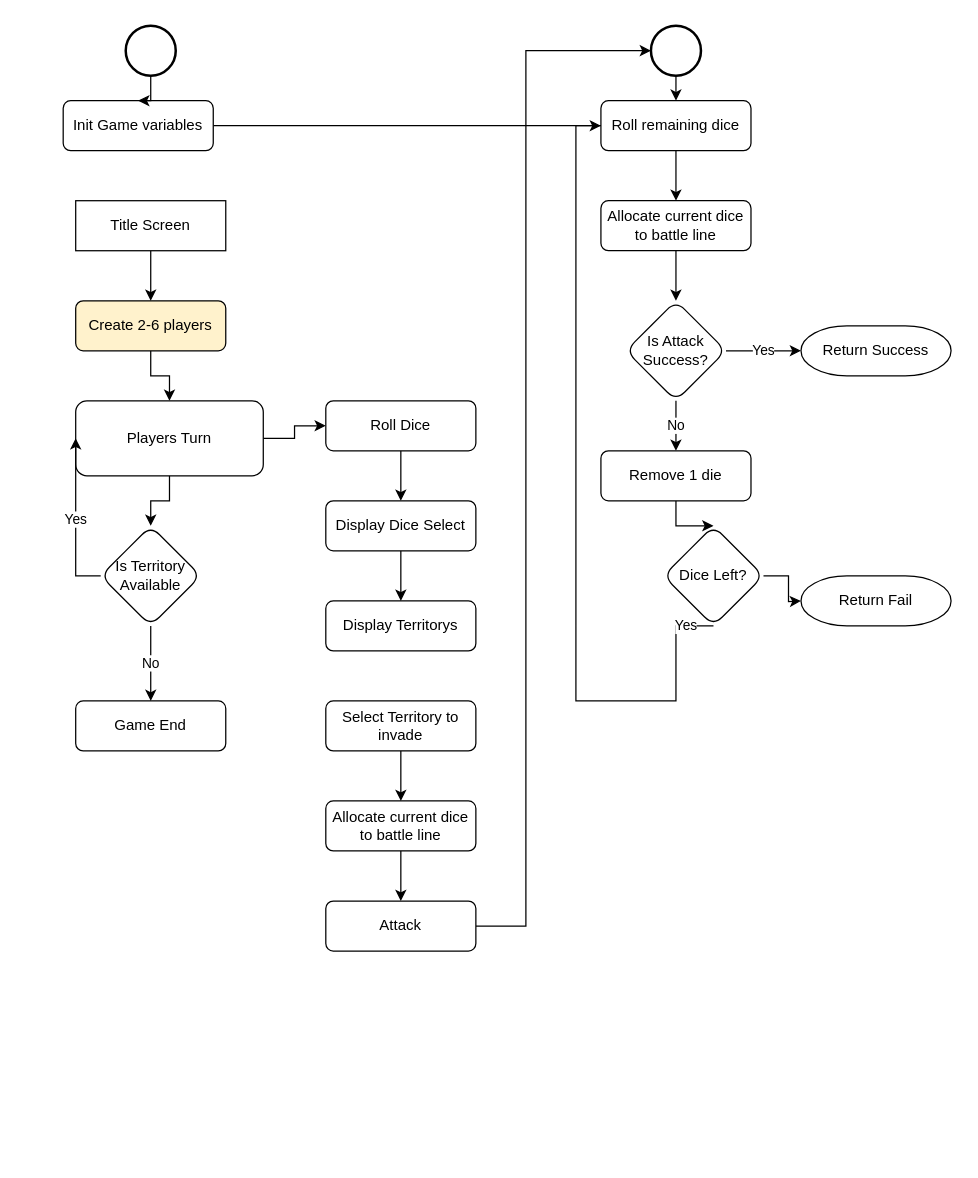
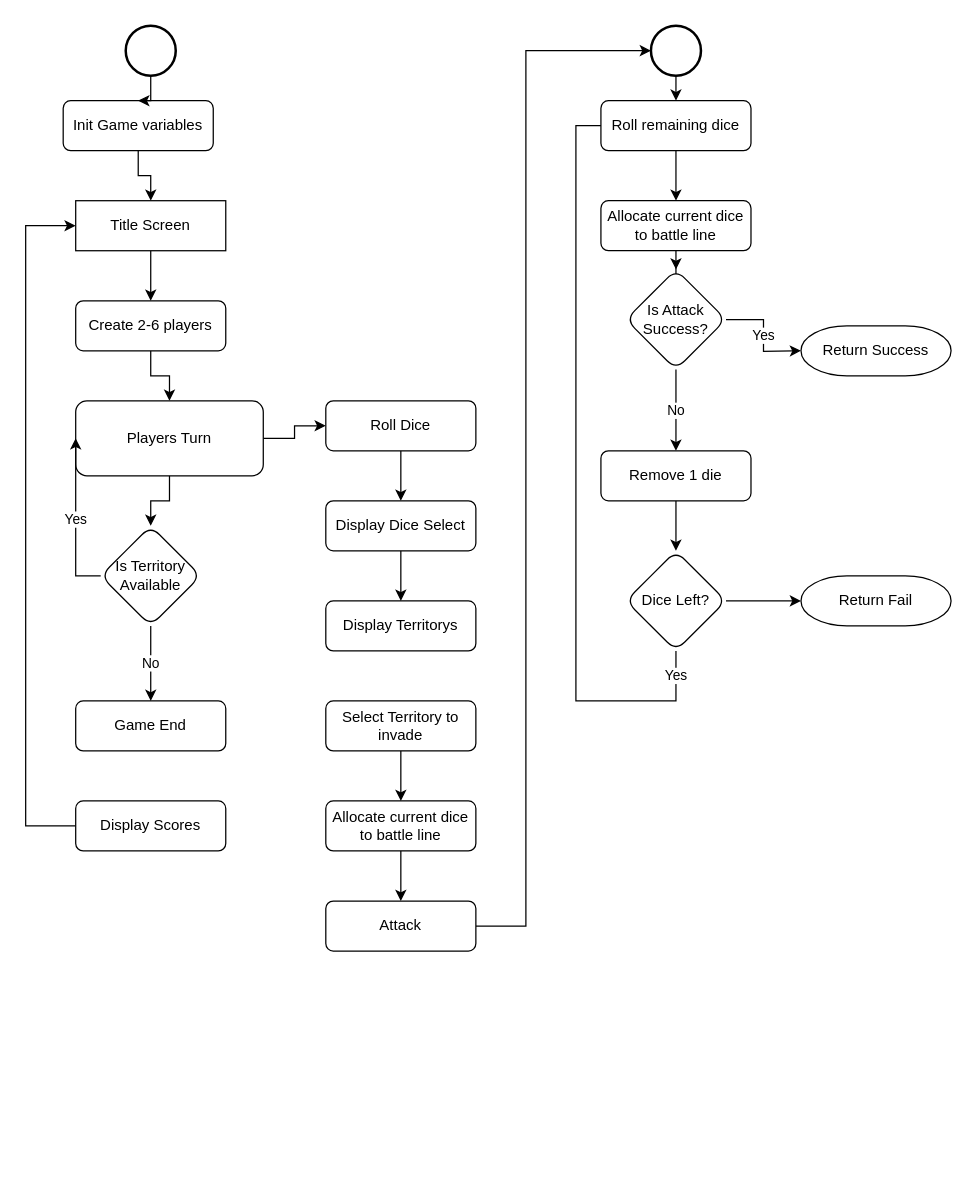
edge "Init Game variables" -> "Roll remaining dice": now "Init Game variables" -> "Title Screen"
node "Create 2-6 players": fillcolor #fff2cc -> #ffffff
node "Is Attack Success?": moved (676, 351) -> (676, 319)
edge "Display Scores" -> "Title Screen": added
node "Dice Left?": moved (713, 576) -> (676, 601)
node "Display Scores": added
